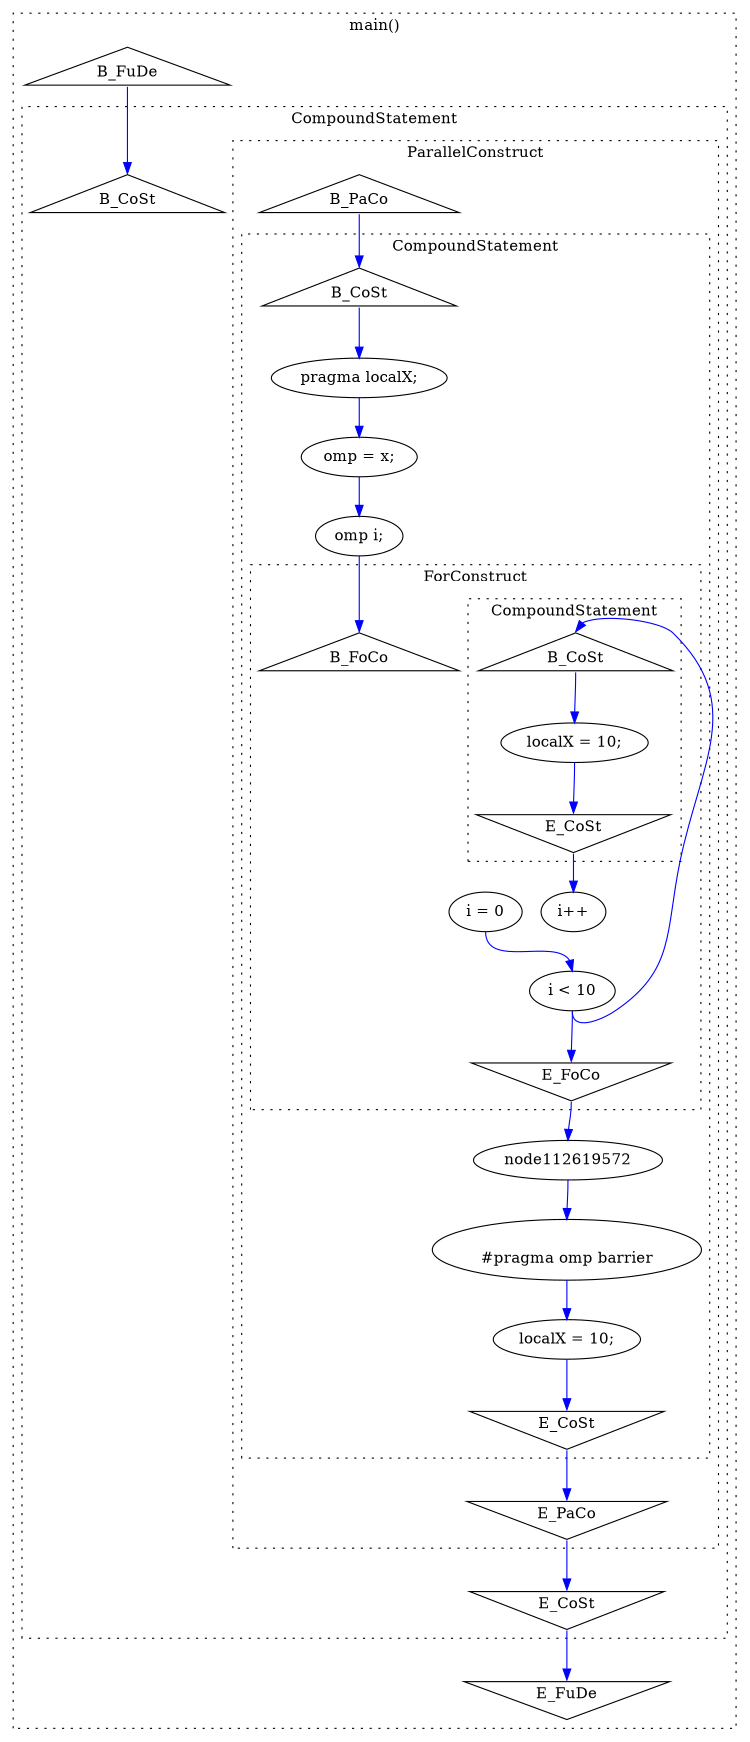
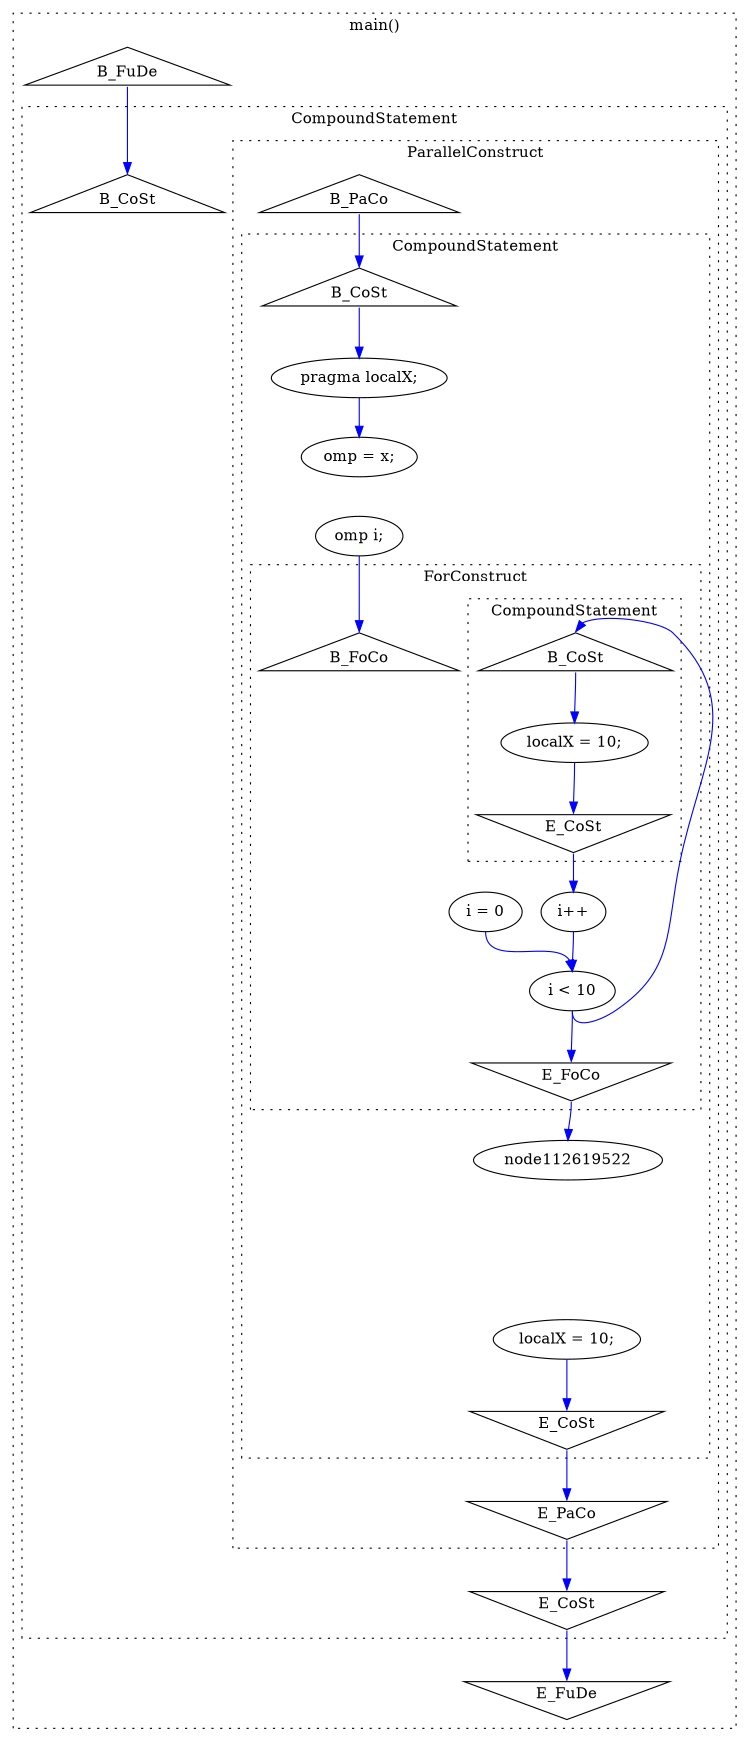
edge "omp = x;" -> "omp i;": removed
edge "i++" -> "i < 10": added
node "node112619572": label "node112619572" -> "node112619522"
node "#pragma omp barrier": removed
